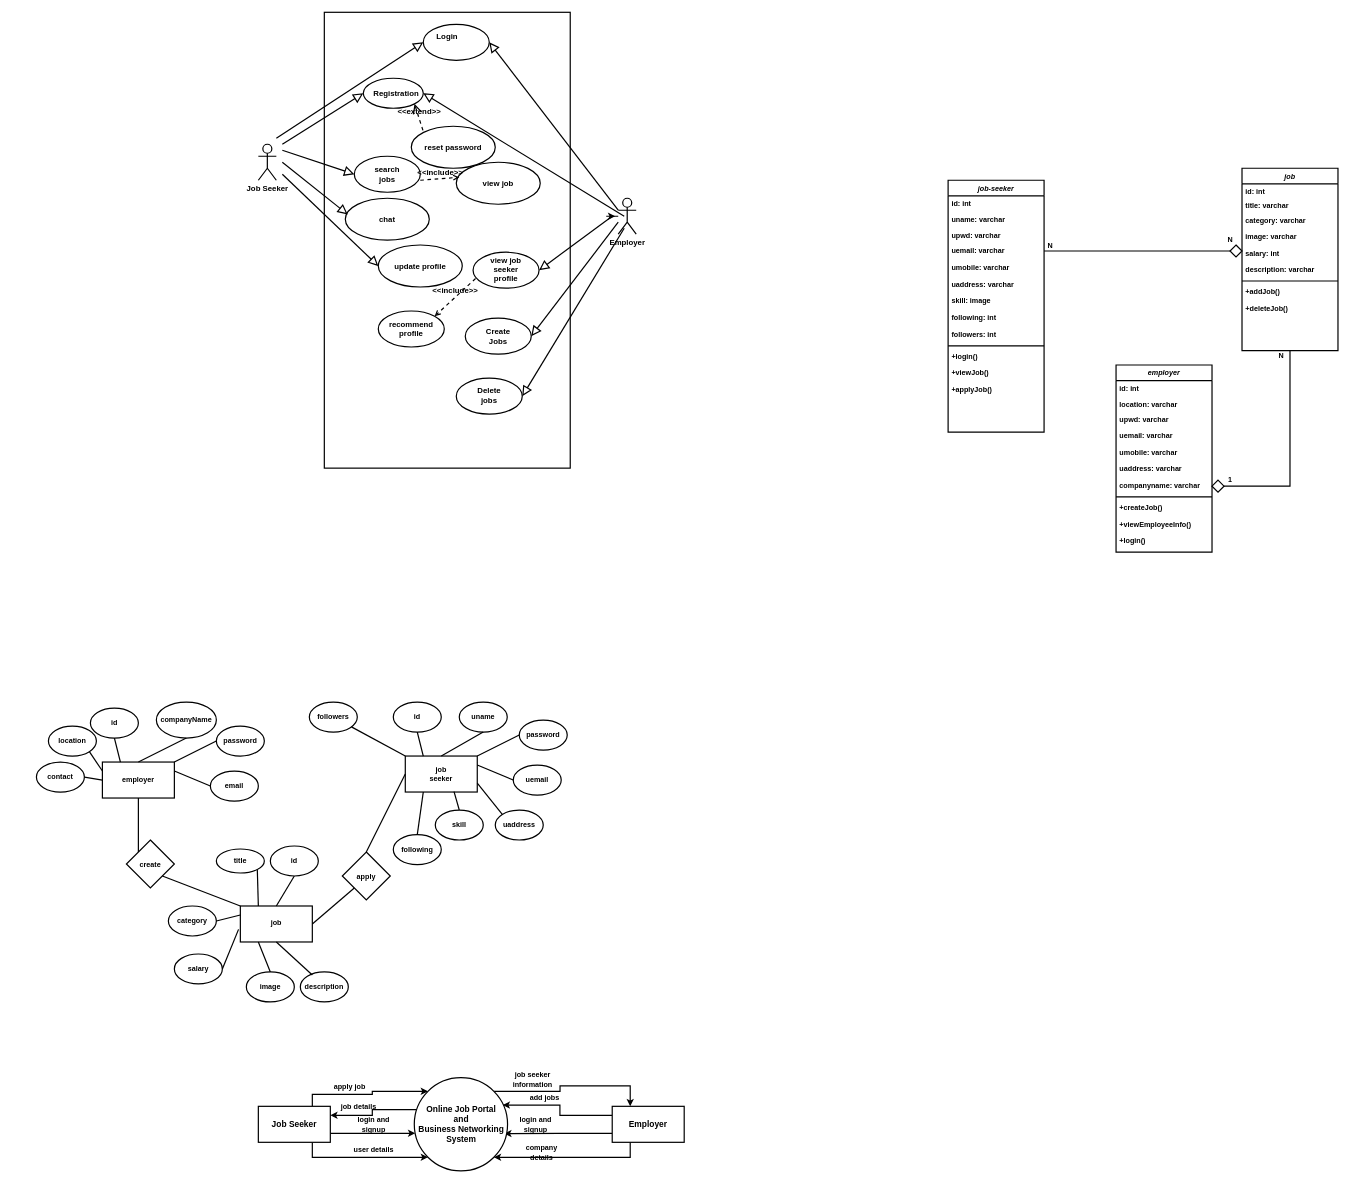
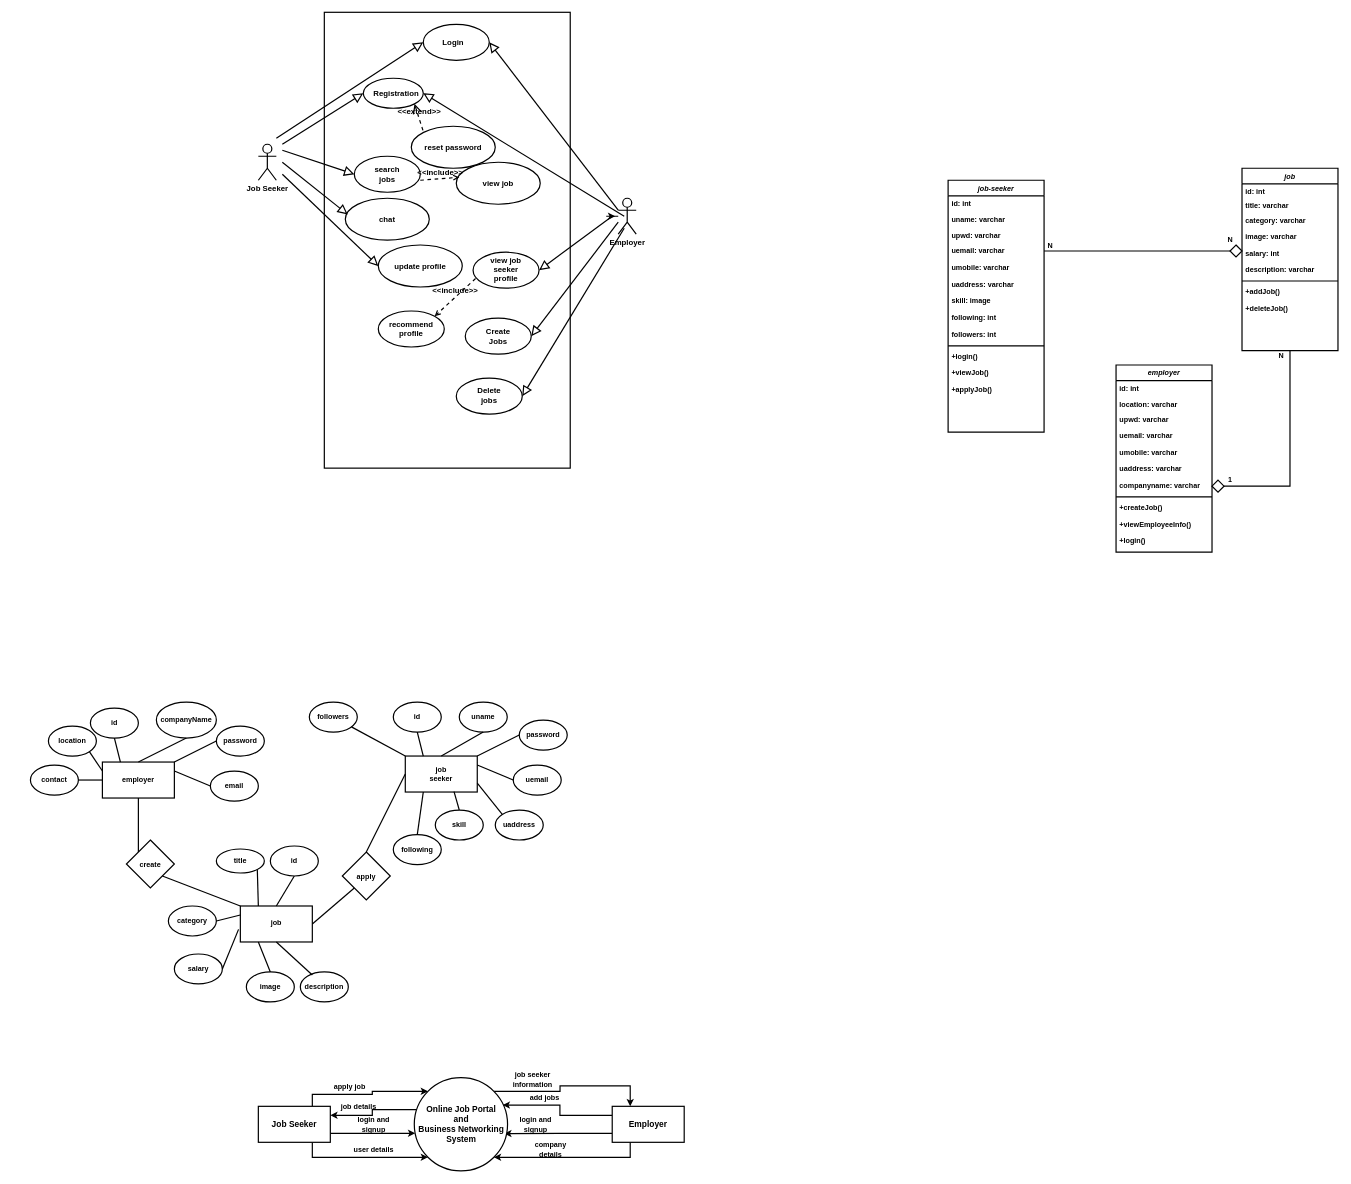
node "Login": moved (447, 36) -> (453, 42)
node "contact": moved (60, 777) -> (54, 780)
node "company details": moved (542, 1152) -> (551, 1149)
